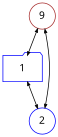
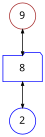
node "1": label "1" -> "8"
edge "9" -- "2": removed
